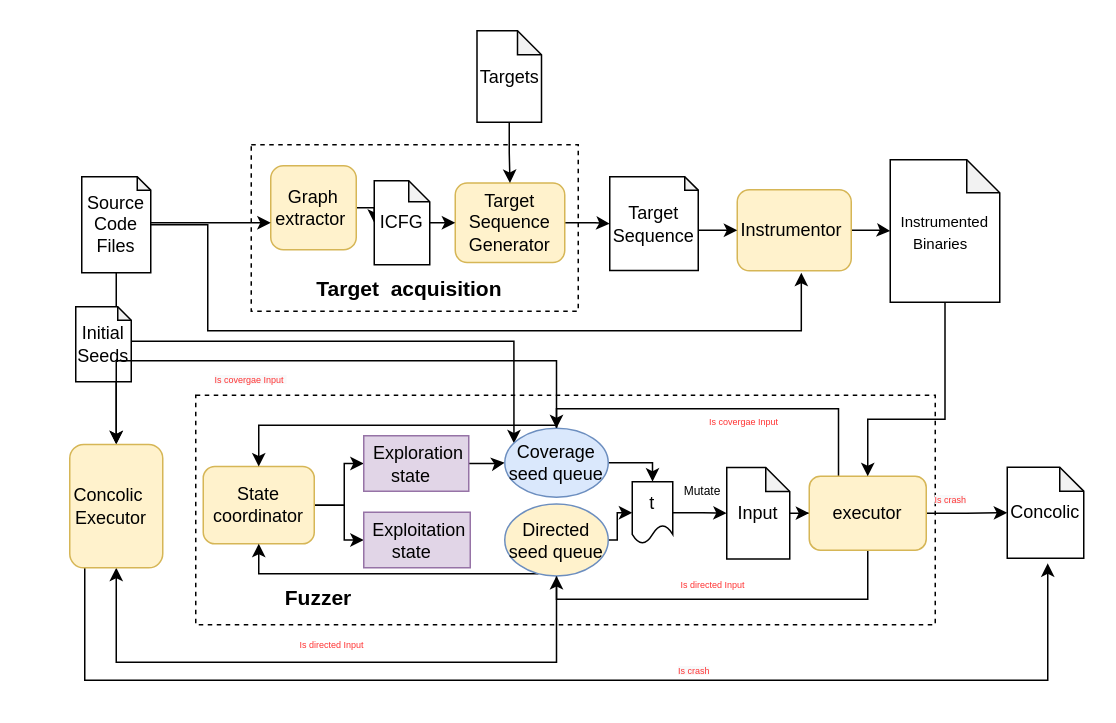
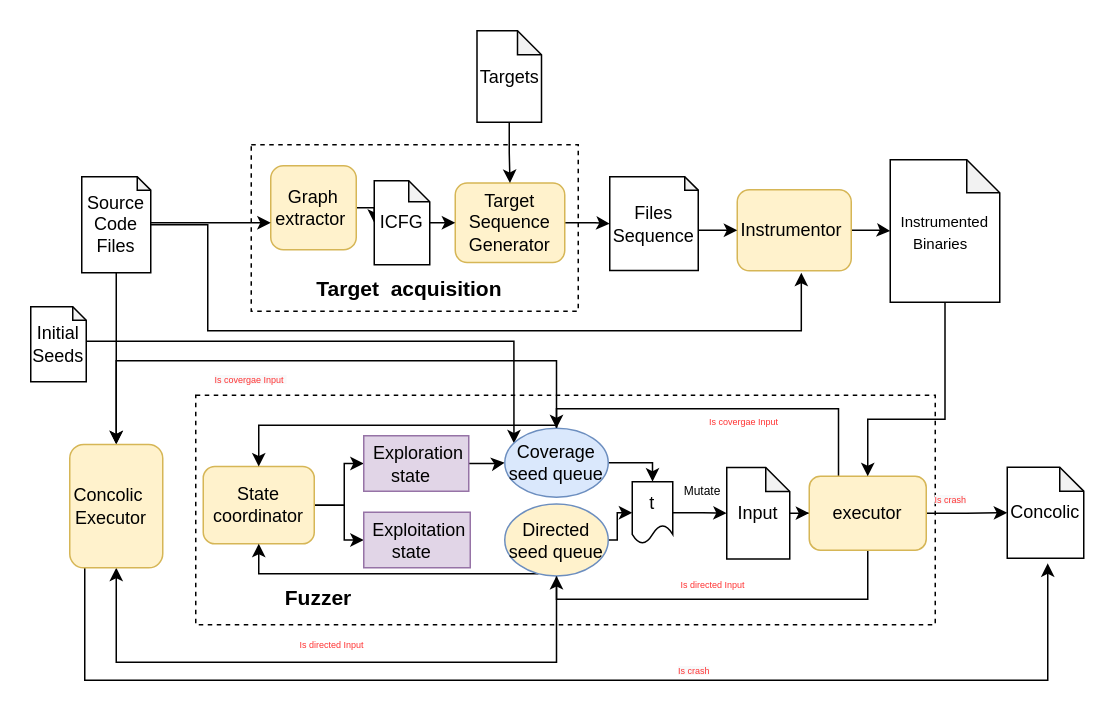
node "Target Sequence": label "Target Sequence" -> "Files Sequence"
node "Initial Seeds": moved (104, 344) -> (59, 344)
